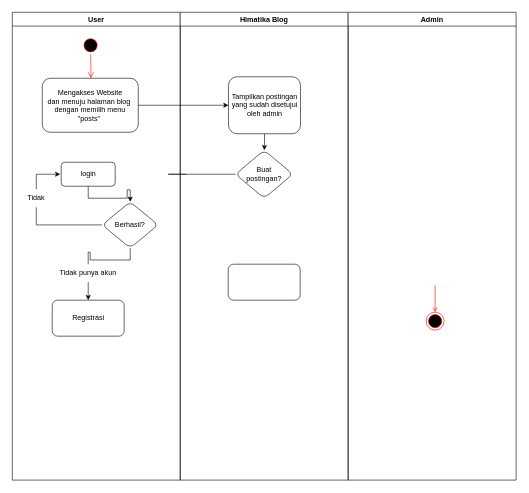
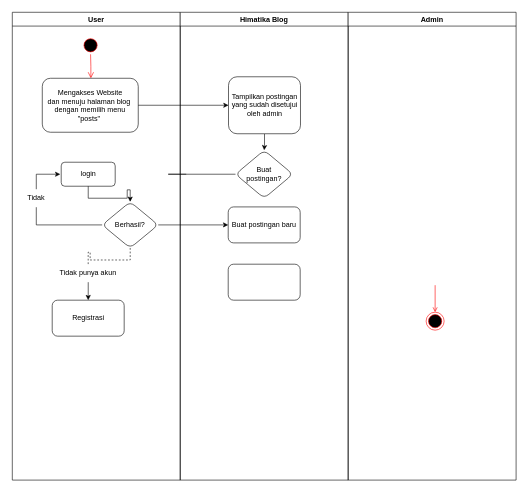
edge "Berhasil?" -> "Buat postingan baru": added
node "Buat postingan baru": added
edge "Berhasil?" -- "Tidak punya akun": style solid -> dashed
